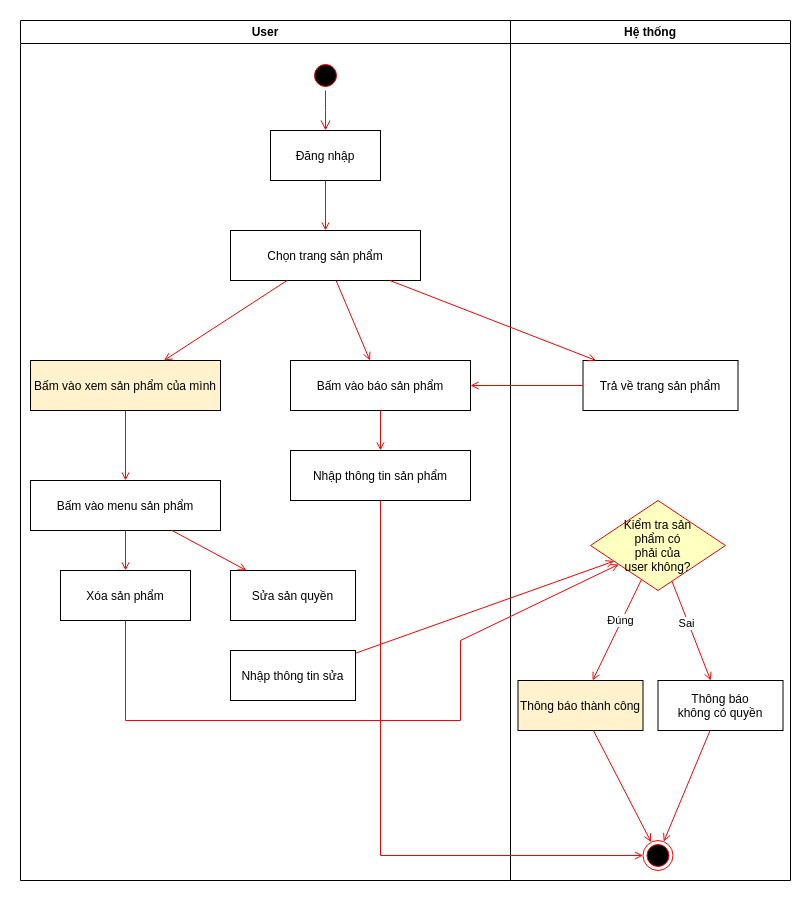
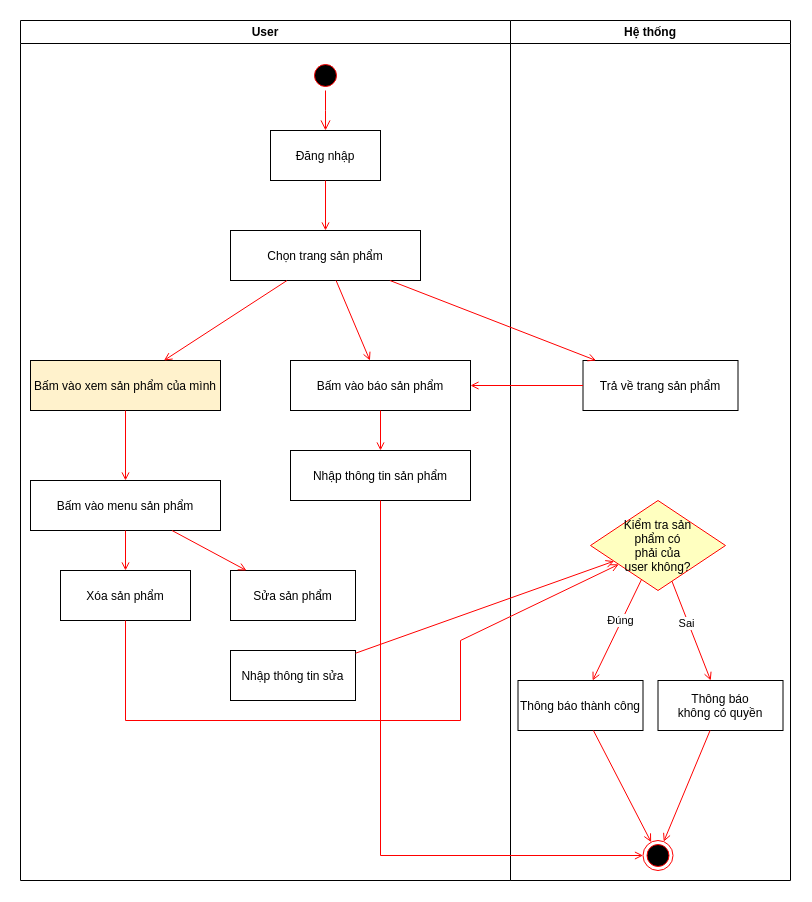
node "Sửa sản quyền": label "Sửa sản quyền" -> "Sửa sản phẩm"
node "Thông báo thành công": fillcolor #fff2cc -> #ffffff
